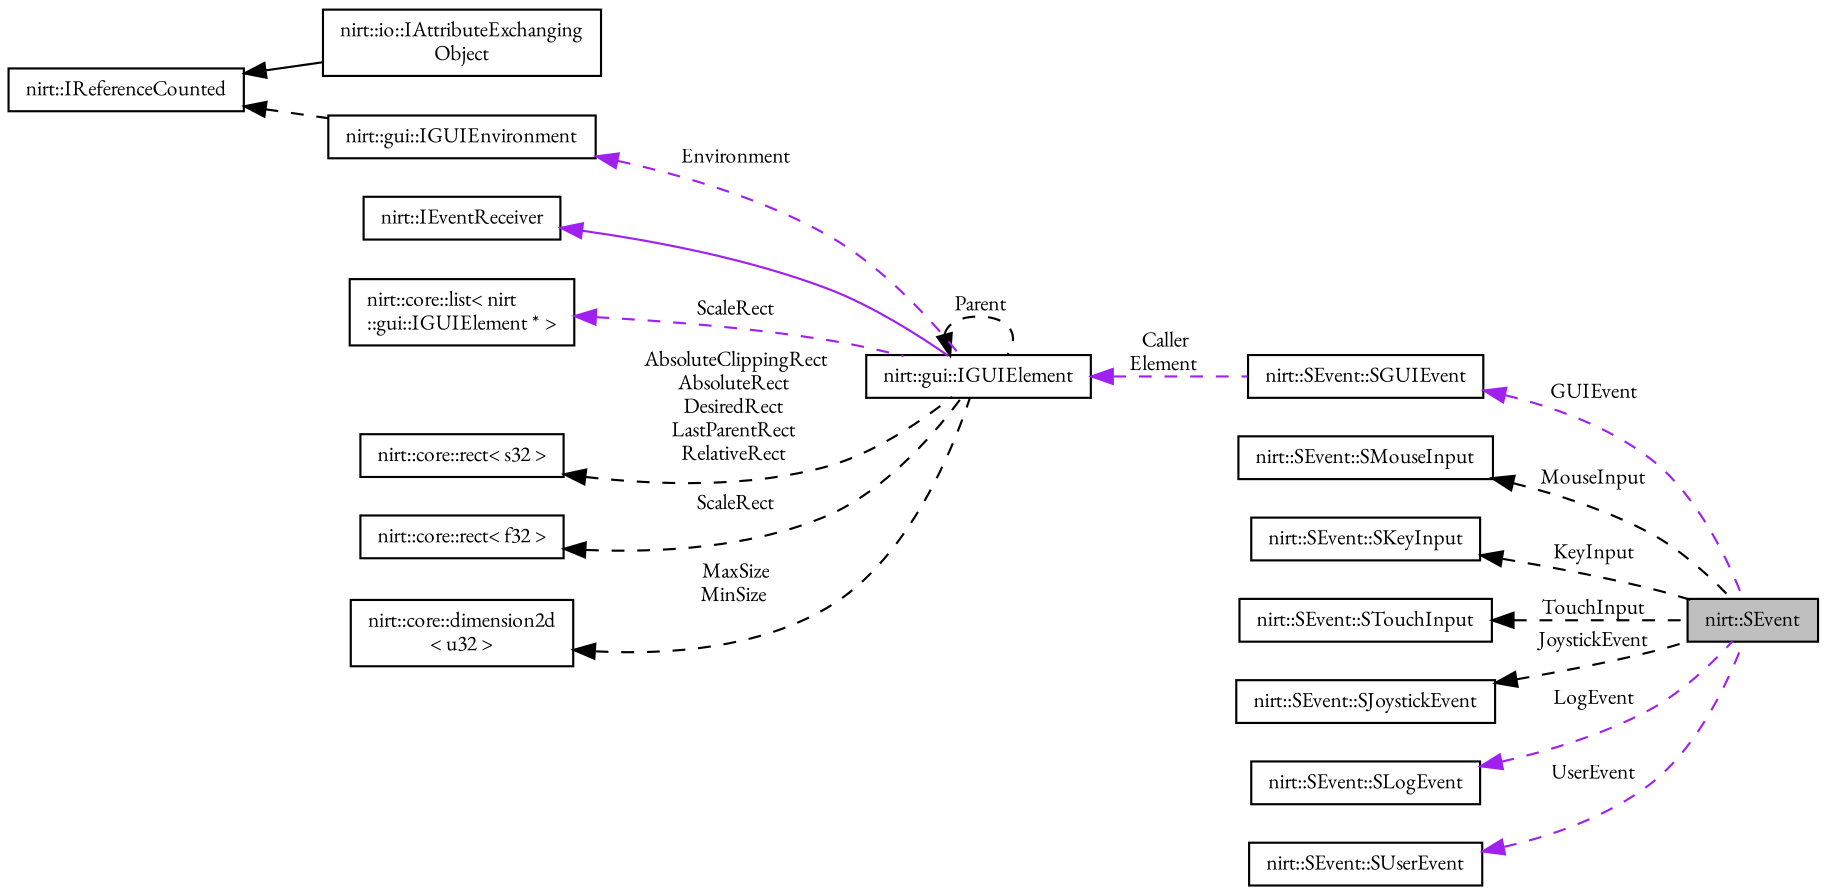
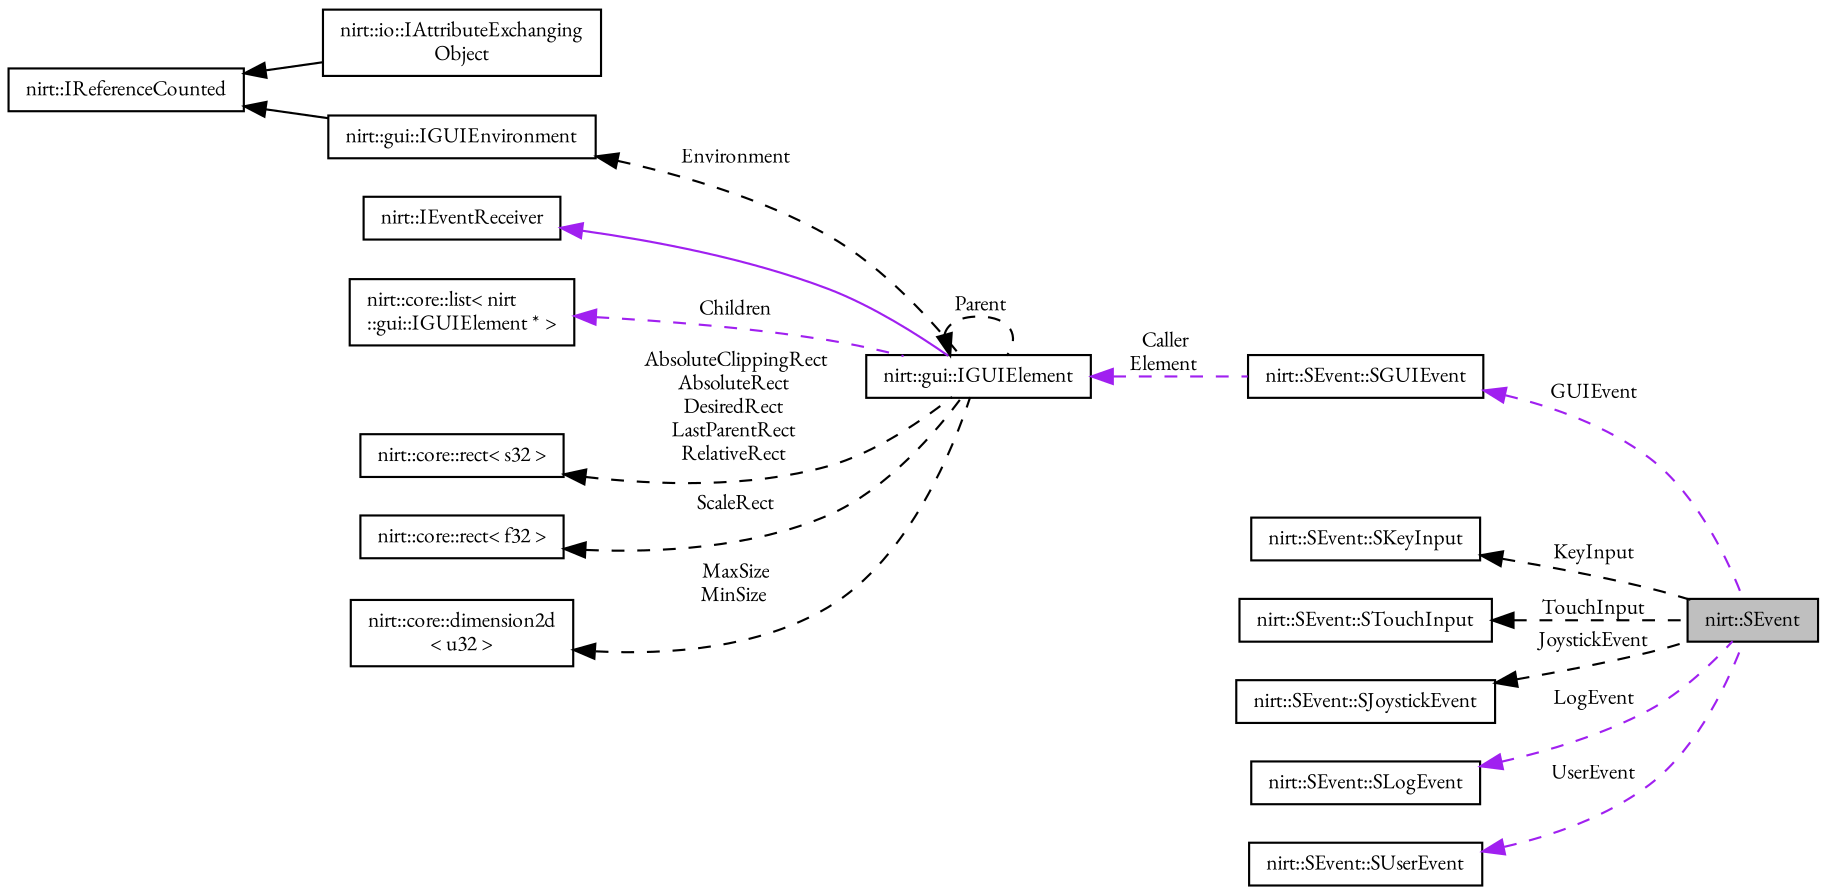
edge "nirt::gui::IGUIEnvironment" -> "nirt::IReferenceCounted": style dashed -> solid
edge "nirt::gui::IGUIElement" -> "nirt::gui::IGUIEnvironment": color purple -> black
edge "nirt::gui::IGUIElement" -> "nirt::core::list< nirt ::gui::IGUIElement * >": label " ScaleRect" -> " Children"
node "nirt::SEvent::SMouseInput": removed
